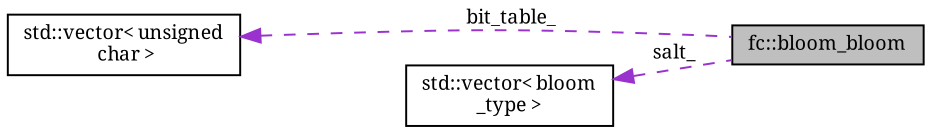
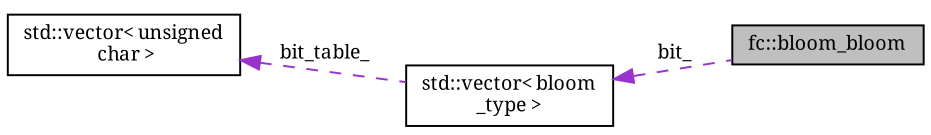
edge "fc::bloom_bloom" -> "std::vector< unsigned char >": now "std::vector< bloom _type >" -> "std::vector< unsigned char >"
edge "fc::bloom_bloom" -> "std::vector< bloom _type >": label " salt_" -> " bit_"
